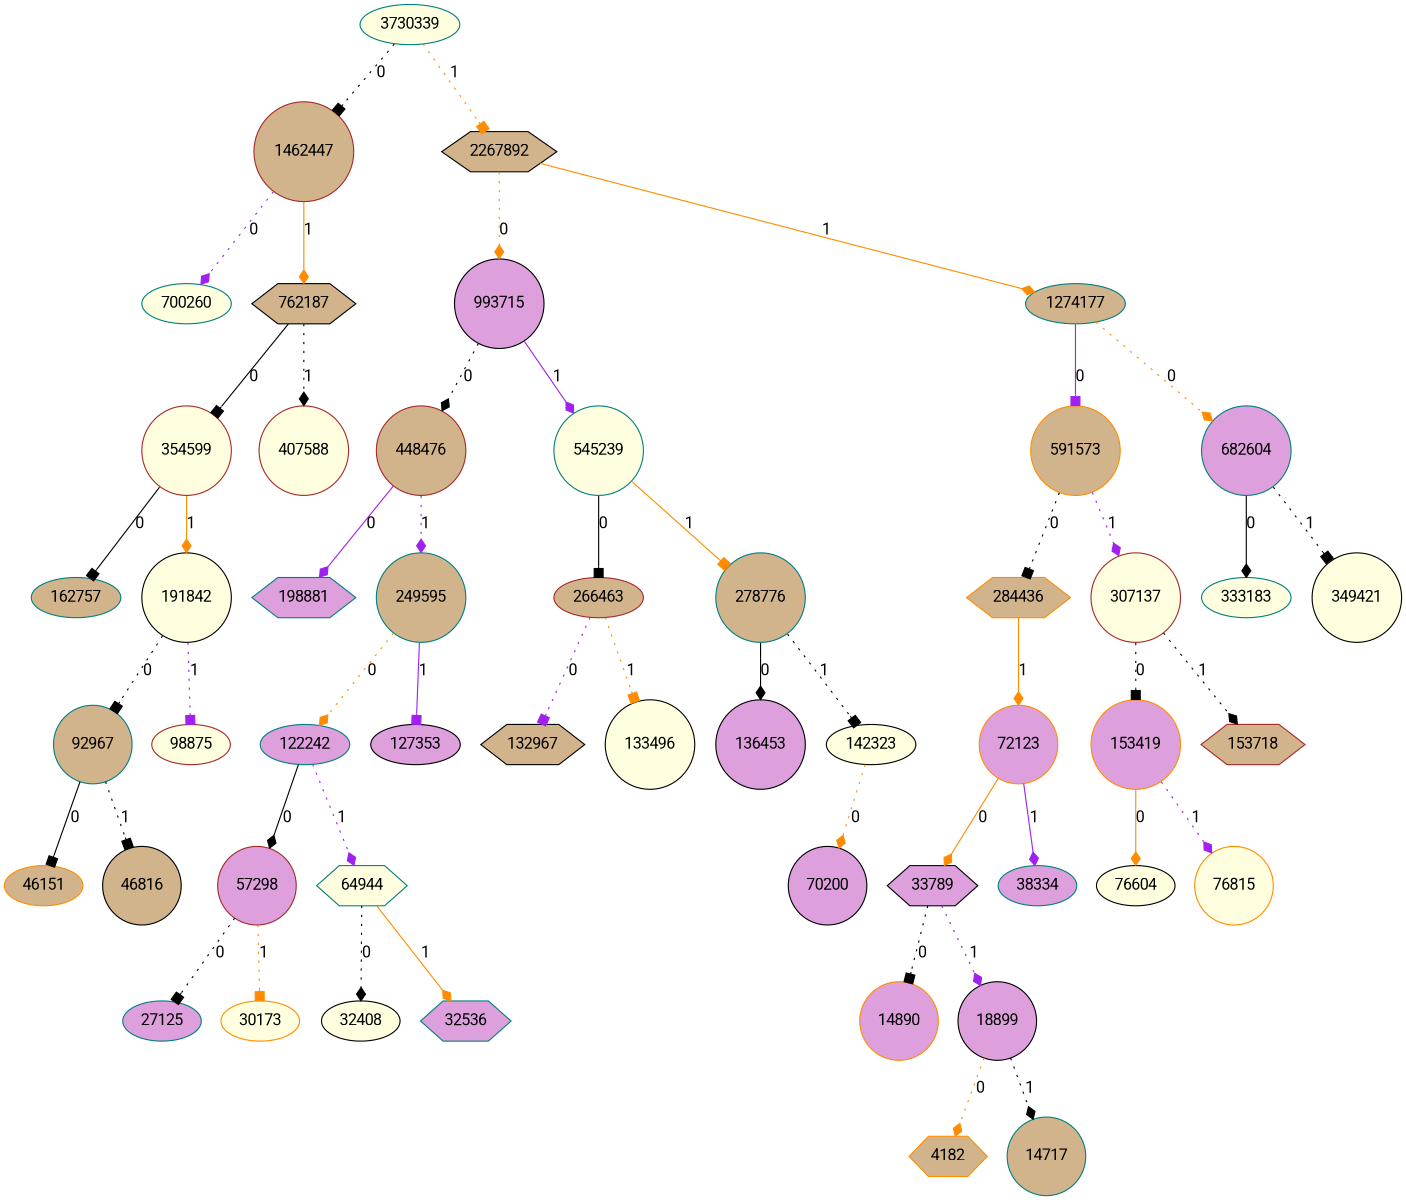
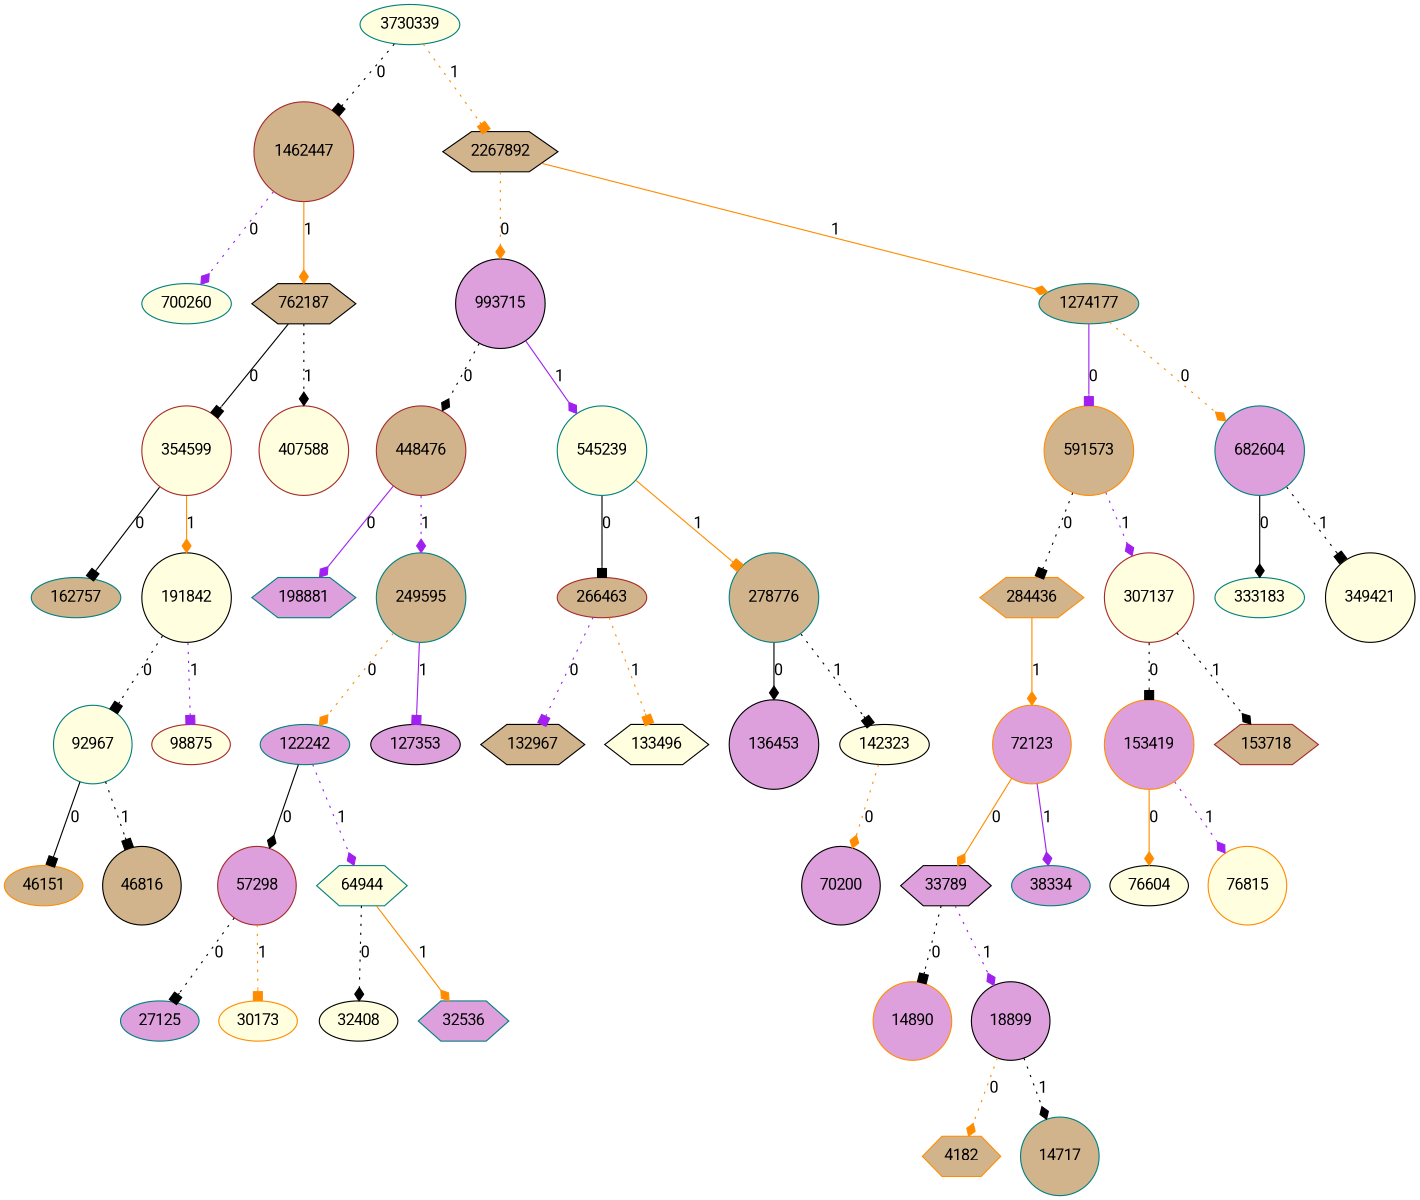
node "92967": fillcolor tan -> lightyellow
node "133496": shape circle -> hexagon
